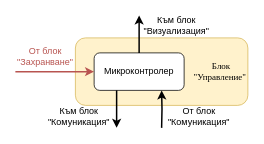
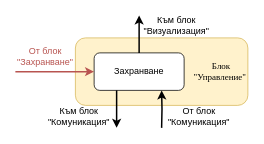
node "Микроконтролер": label "Микроконтролер" -> "Захранване"
